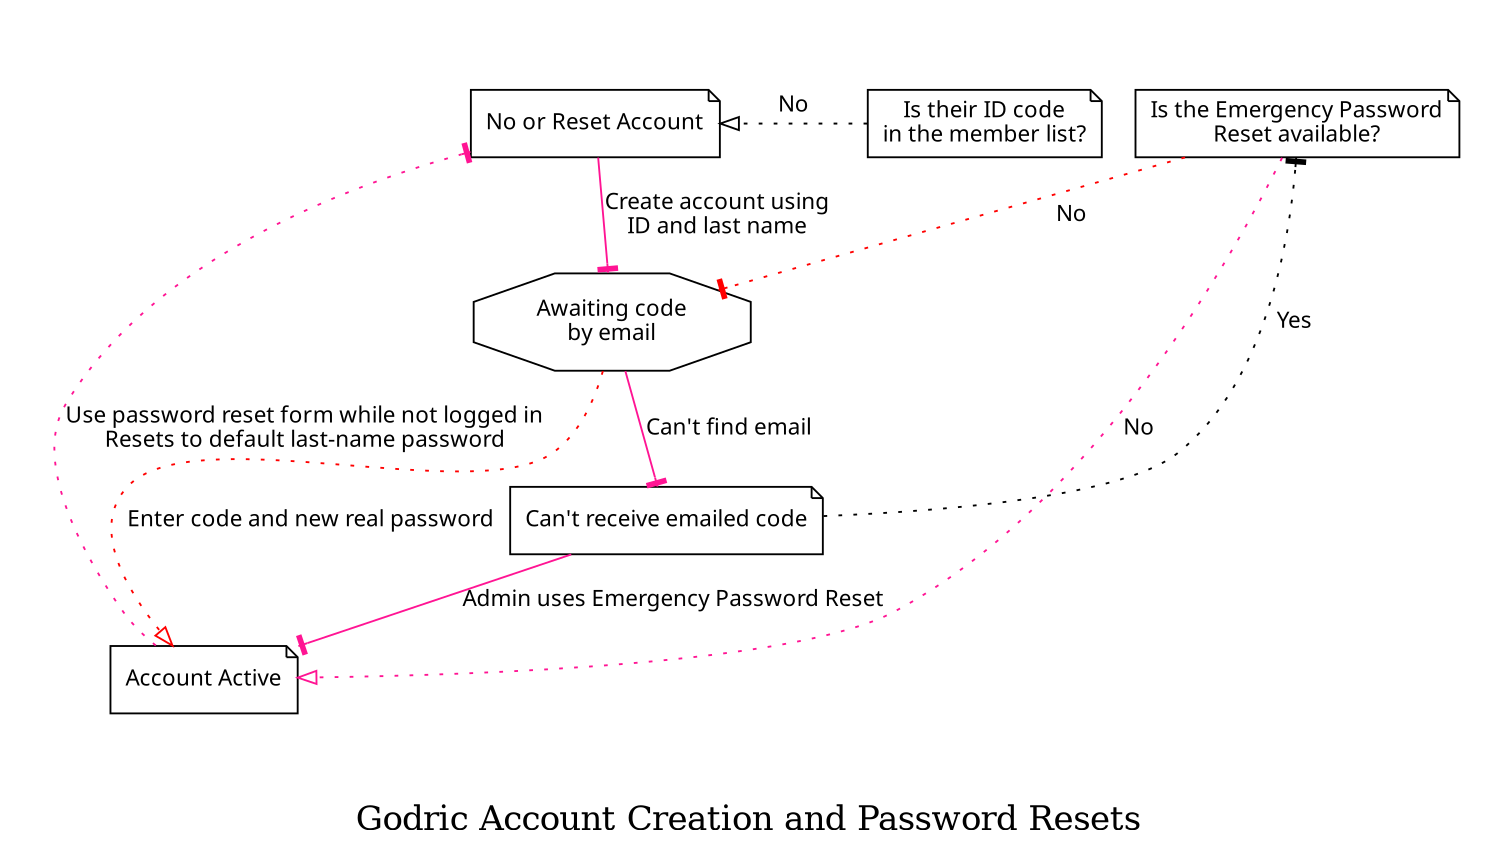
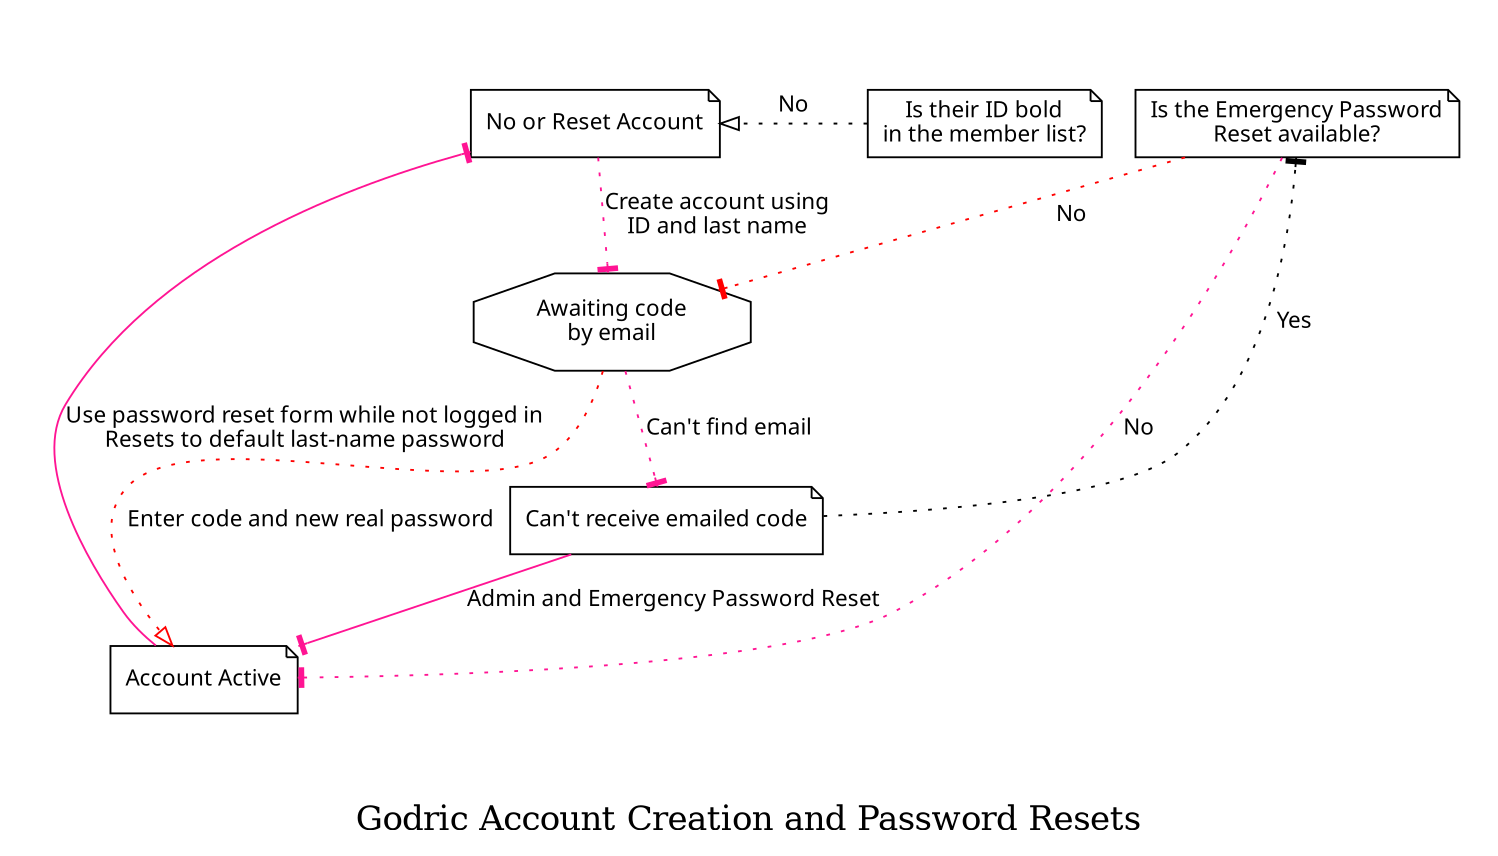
node "Is their ID code in the member list?": label "Is their ID code in the member list?" -> "Is their ID bold in the member list?"
edge "No or Reset Account" -> "Awaiting code by email": style solid -> dotted
edge "Account Active" -> "No or Reset Account": style dotted -> solid
edge "Awaiting code by email" -> "Can't receive emailed code": style solid -> dotted
edge "Can't receive emailed code" -> "Account Active": label "Admin uses Emergency Password Reset" -> "Admin and Emergency Password Reset"
edge "Is the Emergency Password Reset available?" -> "Account Active": arrowhead onormal -> tee
